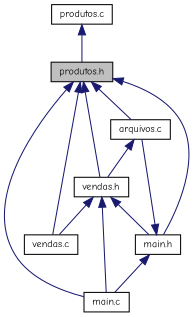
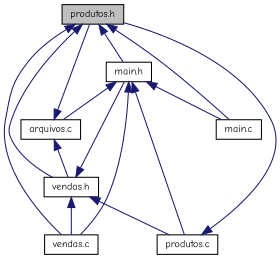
edge "arquivos.c" -> "produtos.h": reversed
edge "produtos.c" -> "main.h": added
edge "vendas.c" -> "main.h": added
edge "main.c" -> "vendas.h": now "produtos.c" -> "vendas.h"
